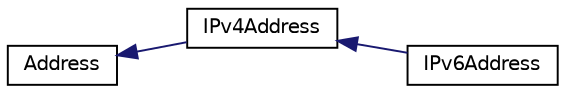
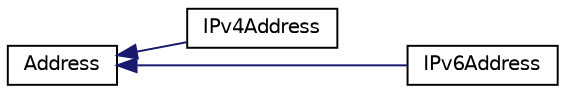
edge "IPv6Address" -> "IPv4Address": now "IPv6Address" -> "Address"
